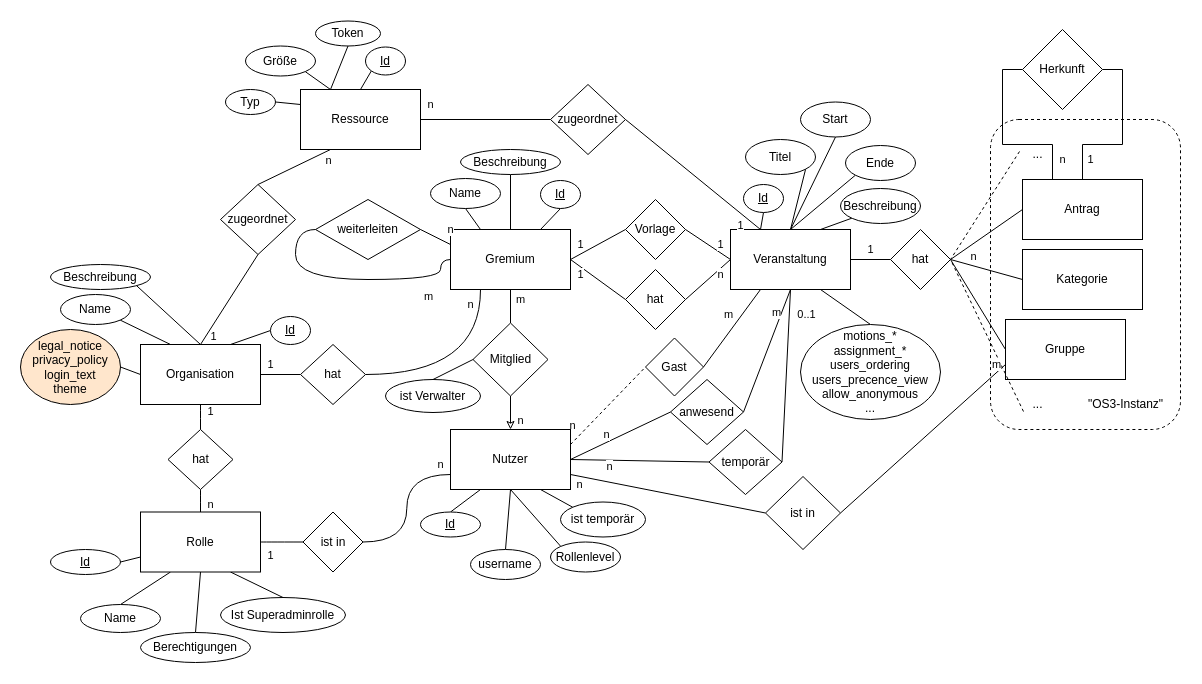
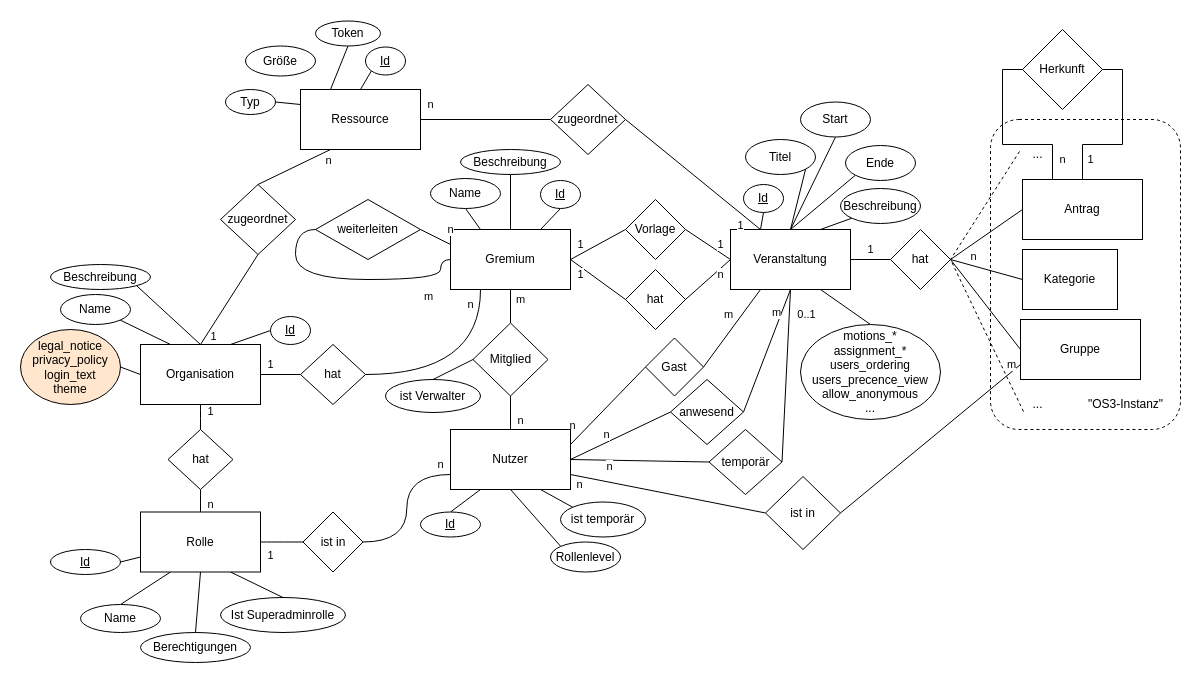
edge "Größe" -- "Ressource": removed
node "Kategorie": size 120x60 -> 95x60
node "Gruppe": moved (1066, 350) -> (1081, 350)
edge "Gast" -- "Nutzer": style dashed -> solid
edge "Mitglied" -> "Nutzer": arrowhead classic -> none
edge "Nutzer" -- "username": removed
node "username": removed
